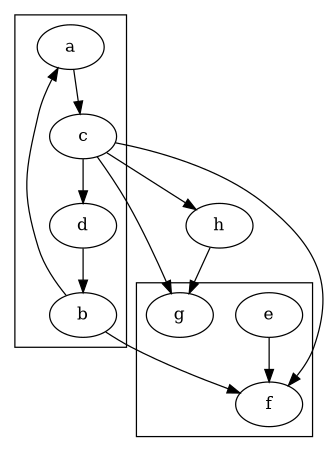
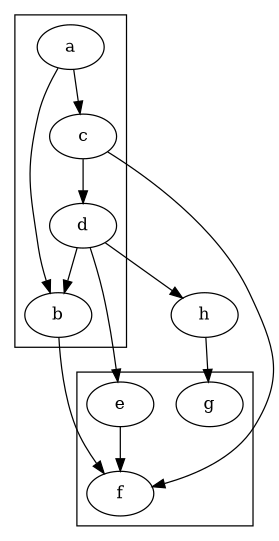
edge "c" -> "h": now "d" -> "h"
edge "b" -> "a": reversed
edge "c" -> "g": removed
edge "d" -> "e": added
